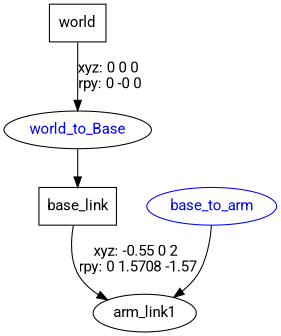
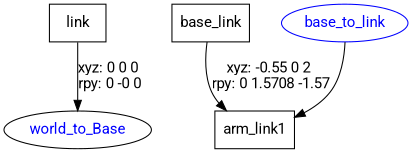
node "world": label "world" -> "link"
edge "world_to_Base" -> "base_link": removed
node "base_to_arm": label "base_to_arm" -> "base_to_link"
node "arm_link1": shape ellipse -> box
